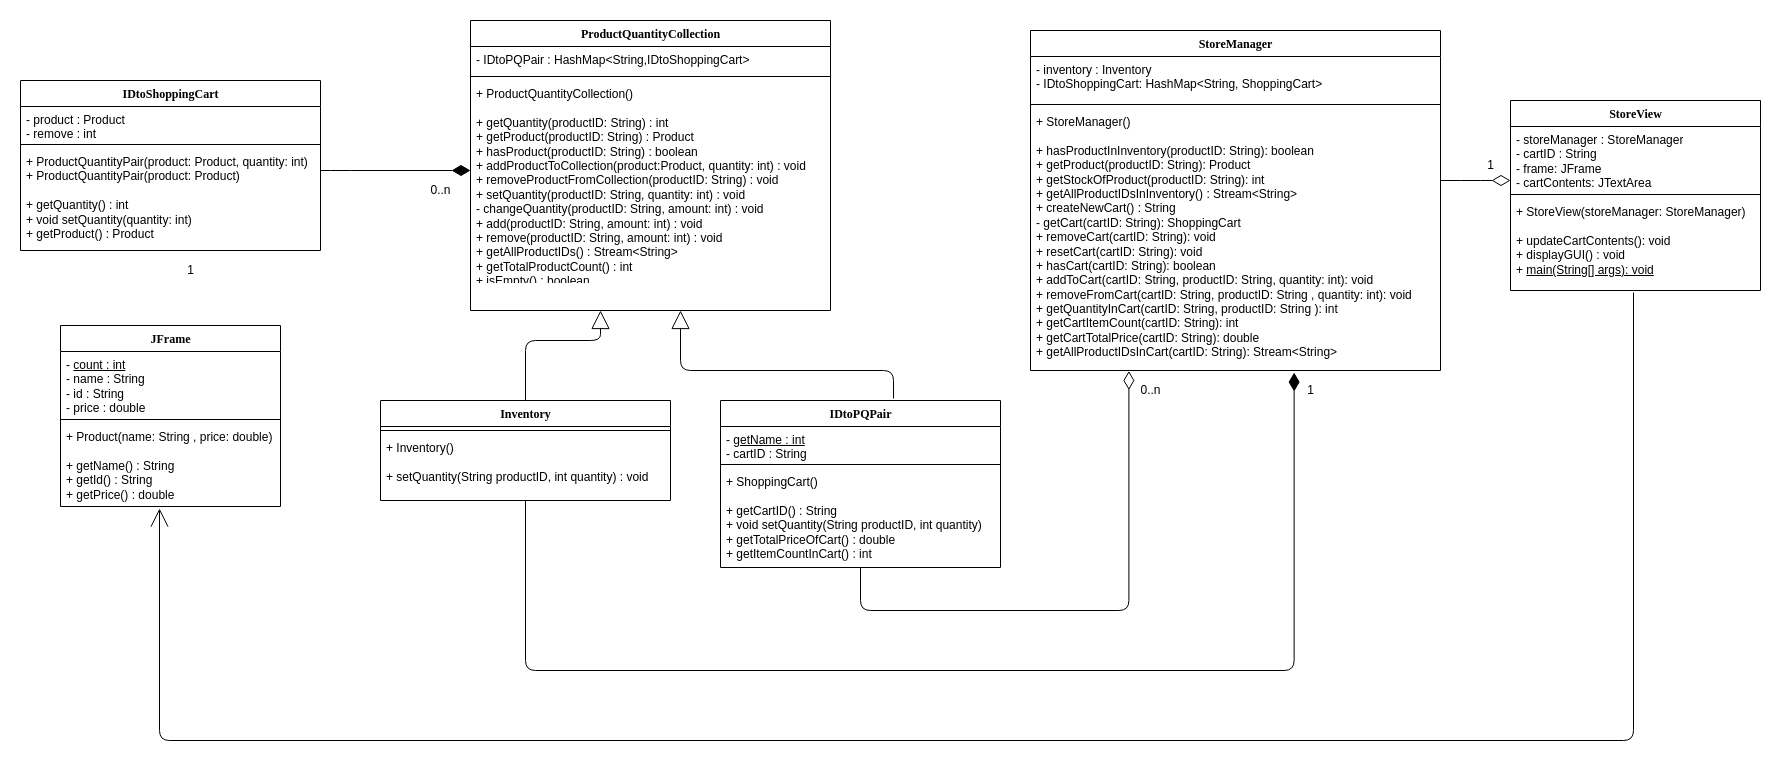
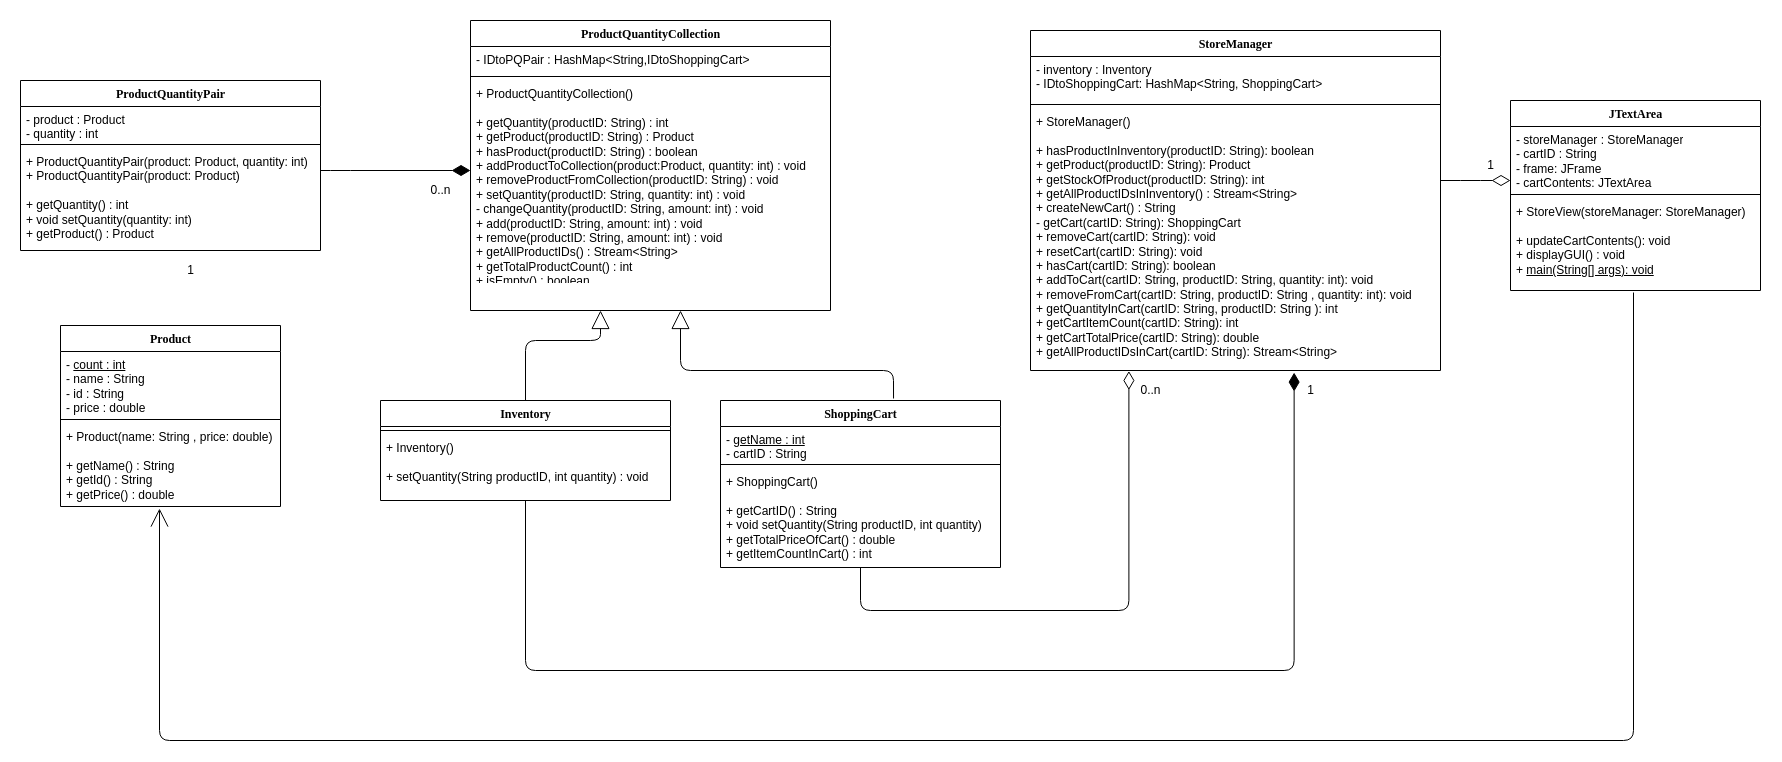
node "IDtoShoppingCart": label "IDtoShoppingCart" -> "ProductQuantityPair"
node "StoreView": label "StoreView" -> "JTextArea"
node "- product : Product - remove : int": label "- product : Product - remove : int" -> "- product : Product - quantity : int"
node "JFrame": label "JFrame" -> "Product"
node "IDtoPQPair": label "IDtoPQPair" -> "ShoppingCart"
